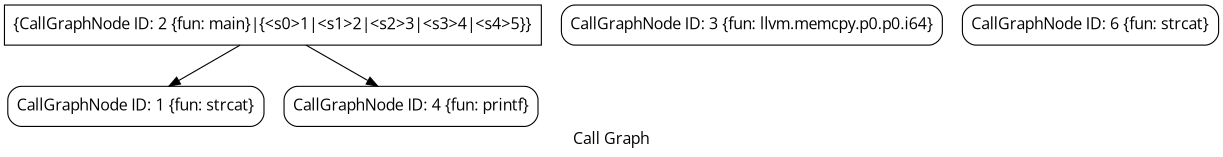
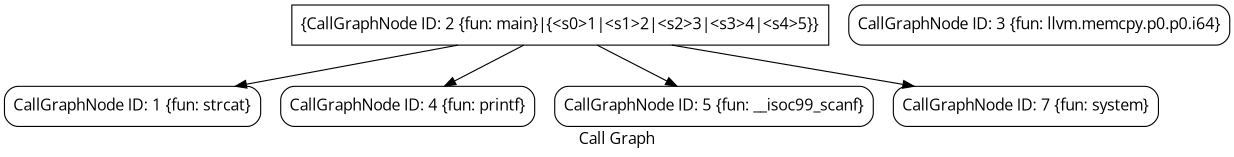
node "CallGraphNode ID: 6 {fun: strcat}": removed
node "CallGraphNode ID: 5 {fun: __isoc99_scanf}": added
node "CallGraphNode ID: 7 {fun: system}": added
